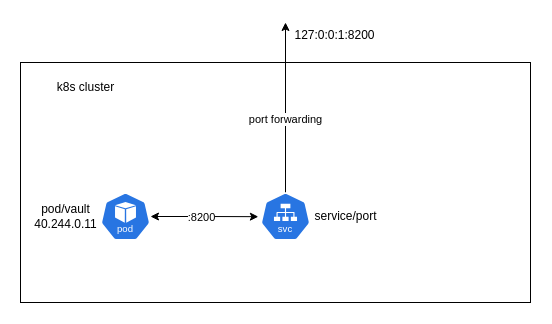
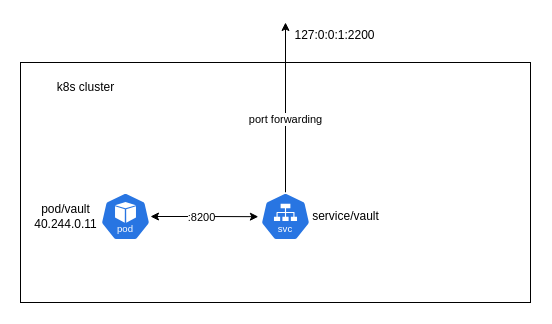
node "127:0:0:1:8200": label "127:0:0:1:8200" -> "127:0:0:1:2200"
node "service/port": label "service/port" -> "service/vault"
